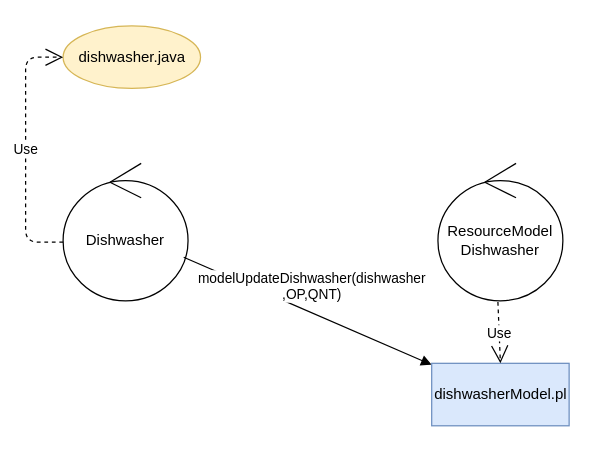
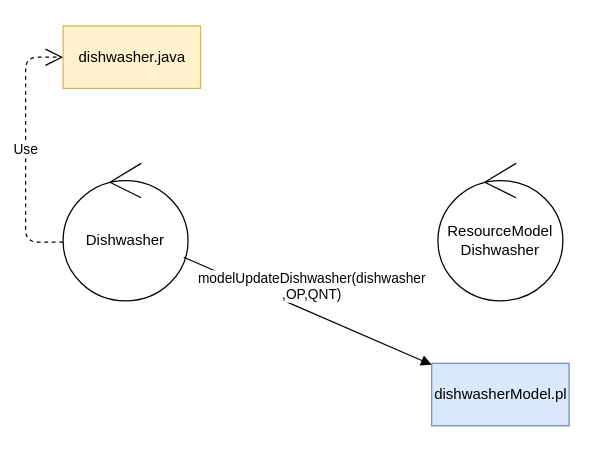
node "dishwasher.java": shape ellipse -> rectangle
edge "ResourceModel Dishwasher" -> "dishwasherModel.pl": removed, label "Use"
